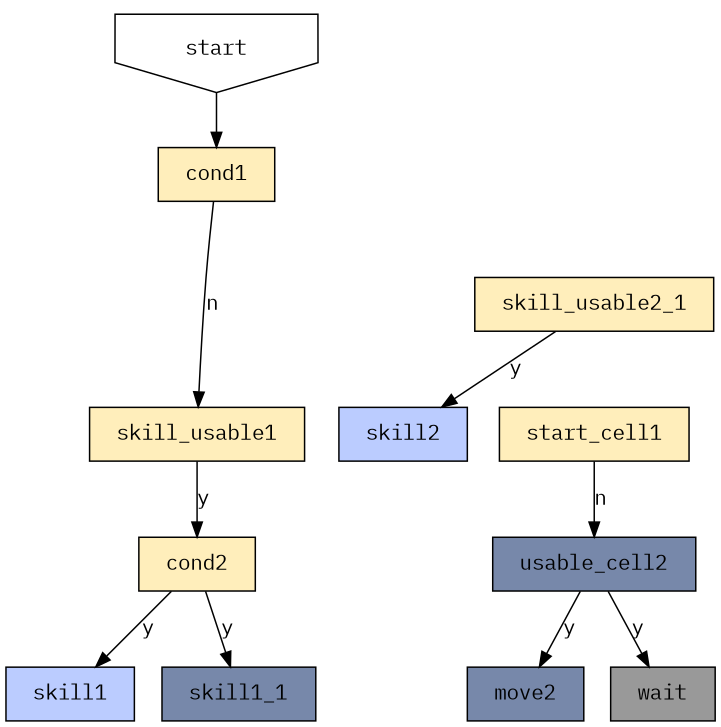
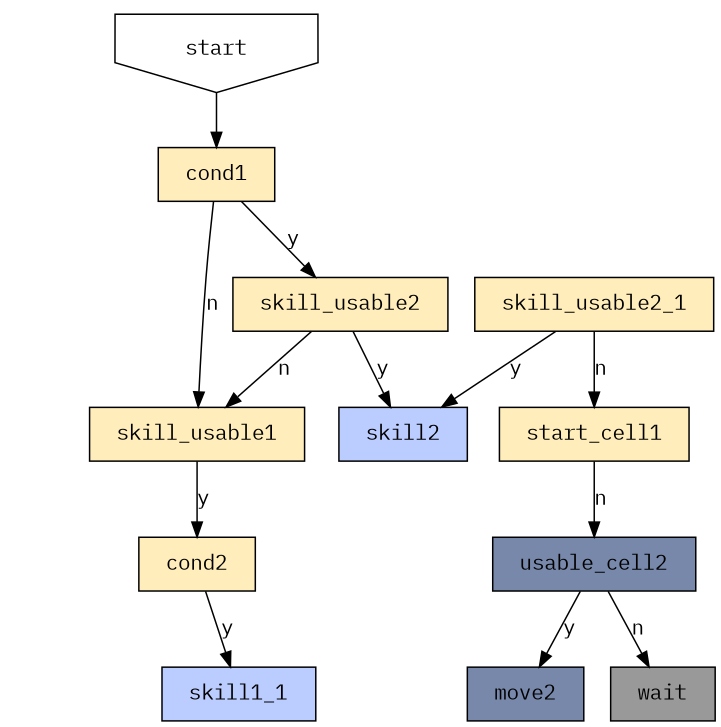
node "skill_usable2": added
edge "skill_usable2_1" -> "start_cell1": added, label "n"
edge "usable_cell2" -> "wait": label "y" -> "n"
node "skill1": removed
node "skill1_1": fillcolor #7788aa -> #bbccff
